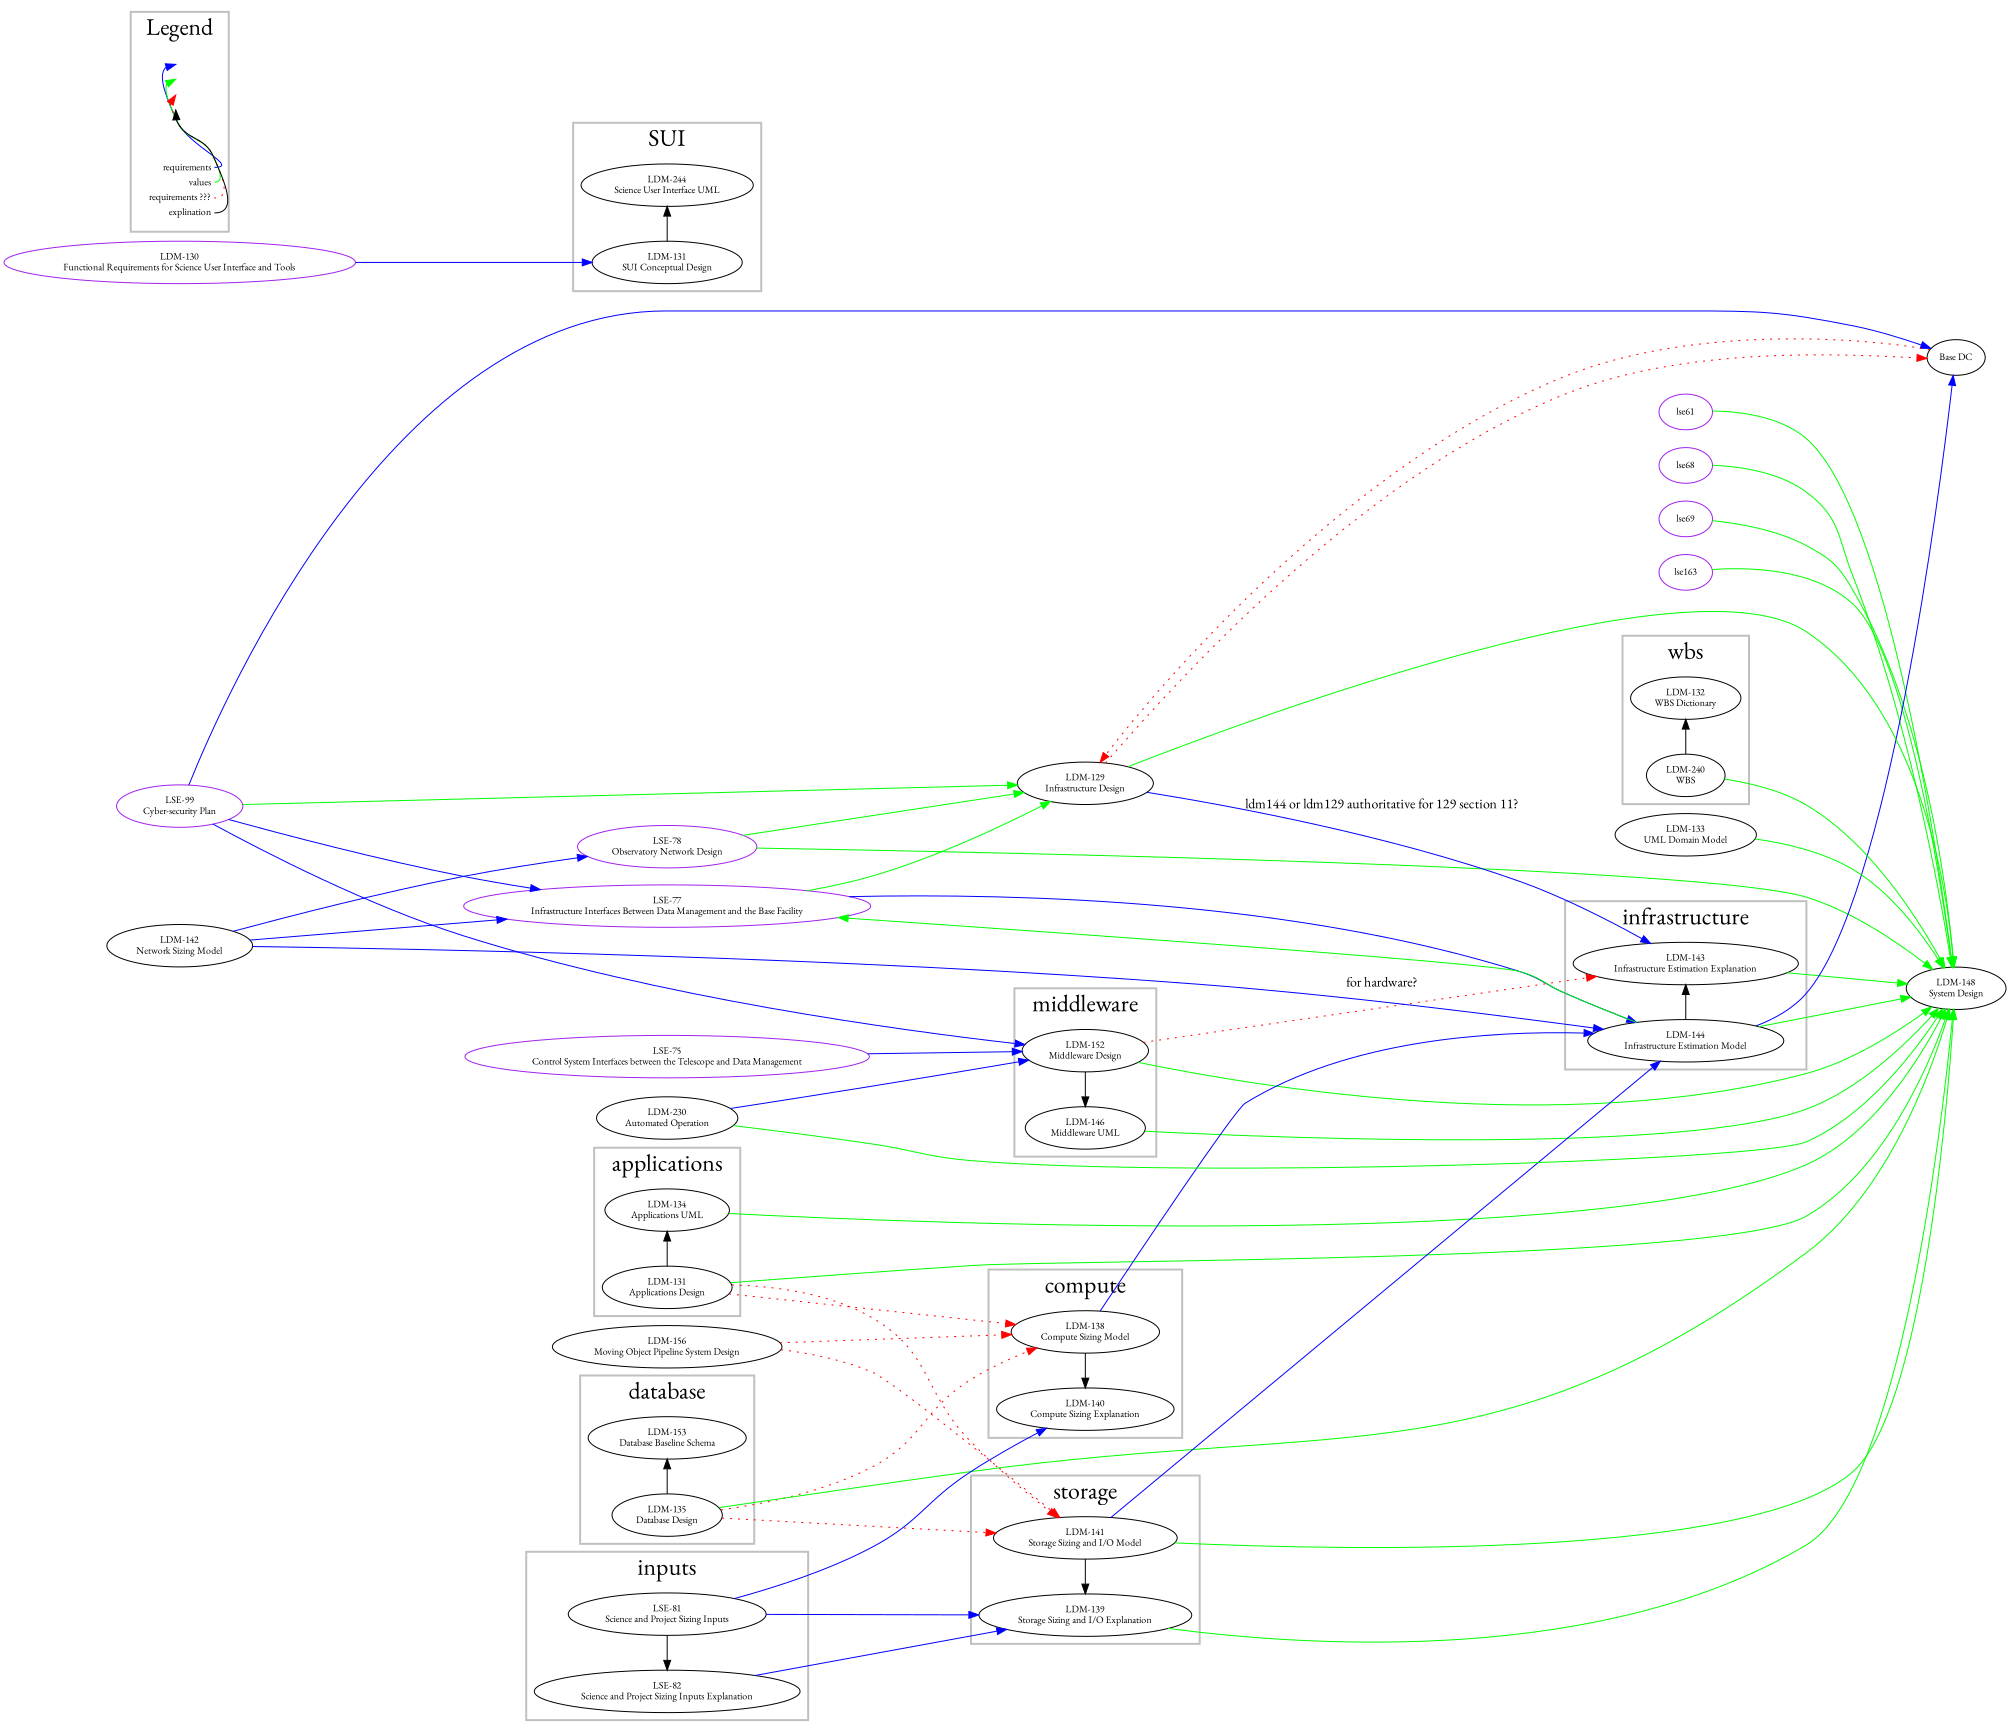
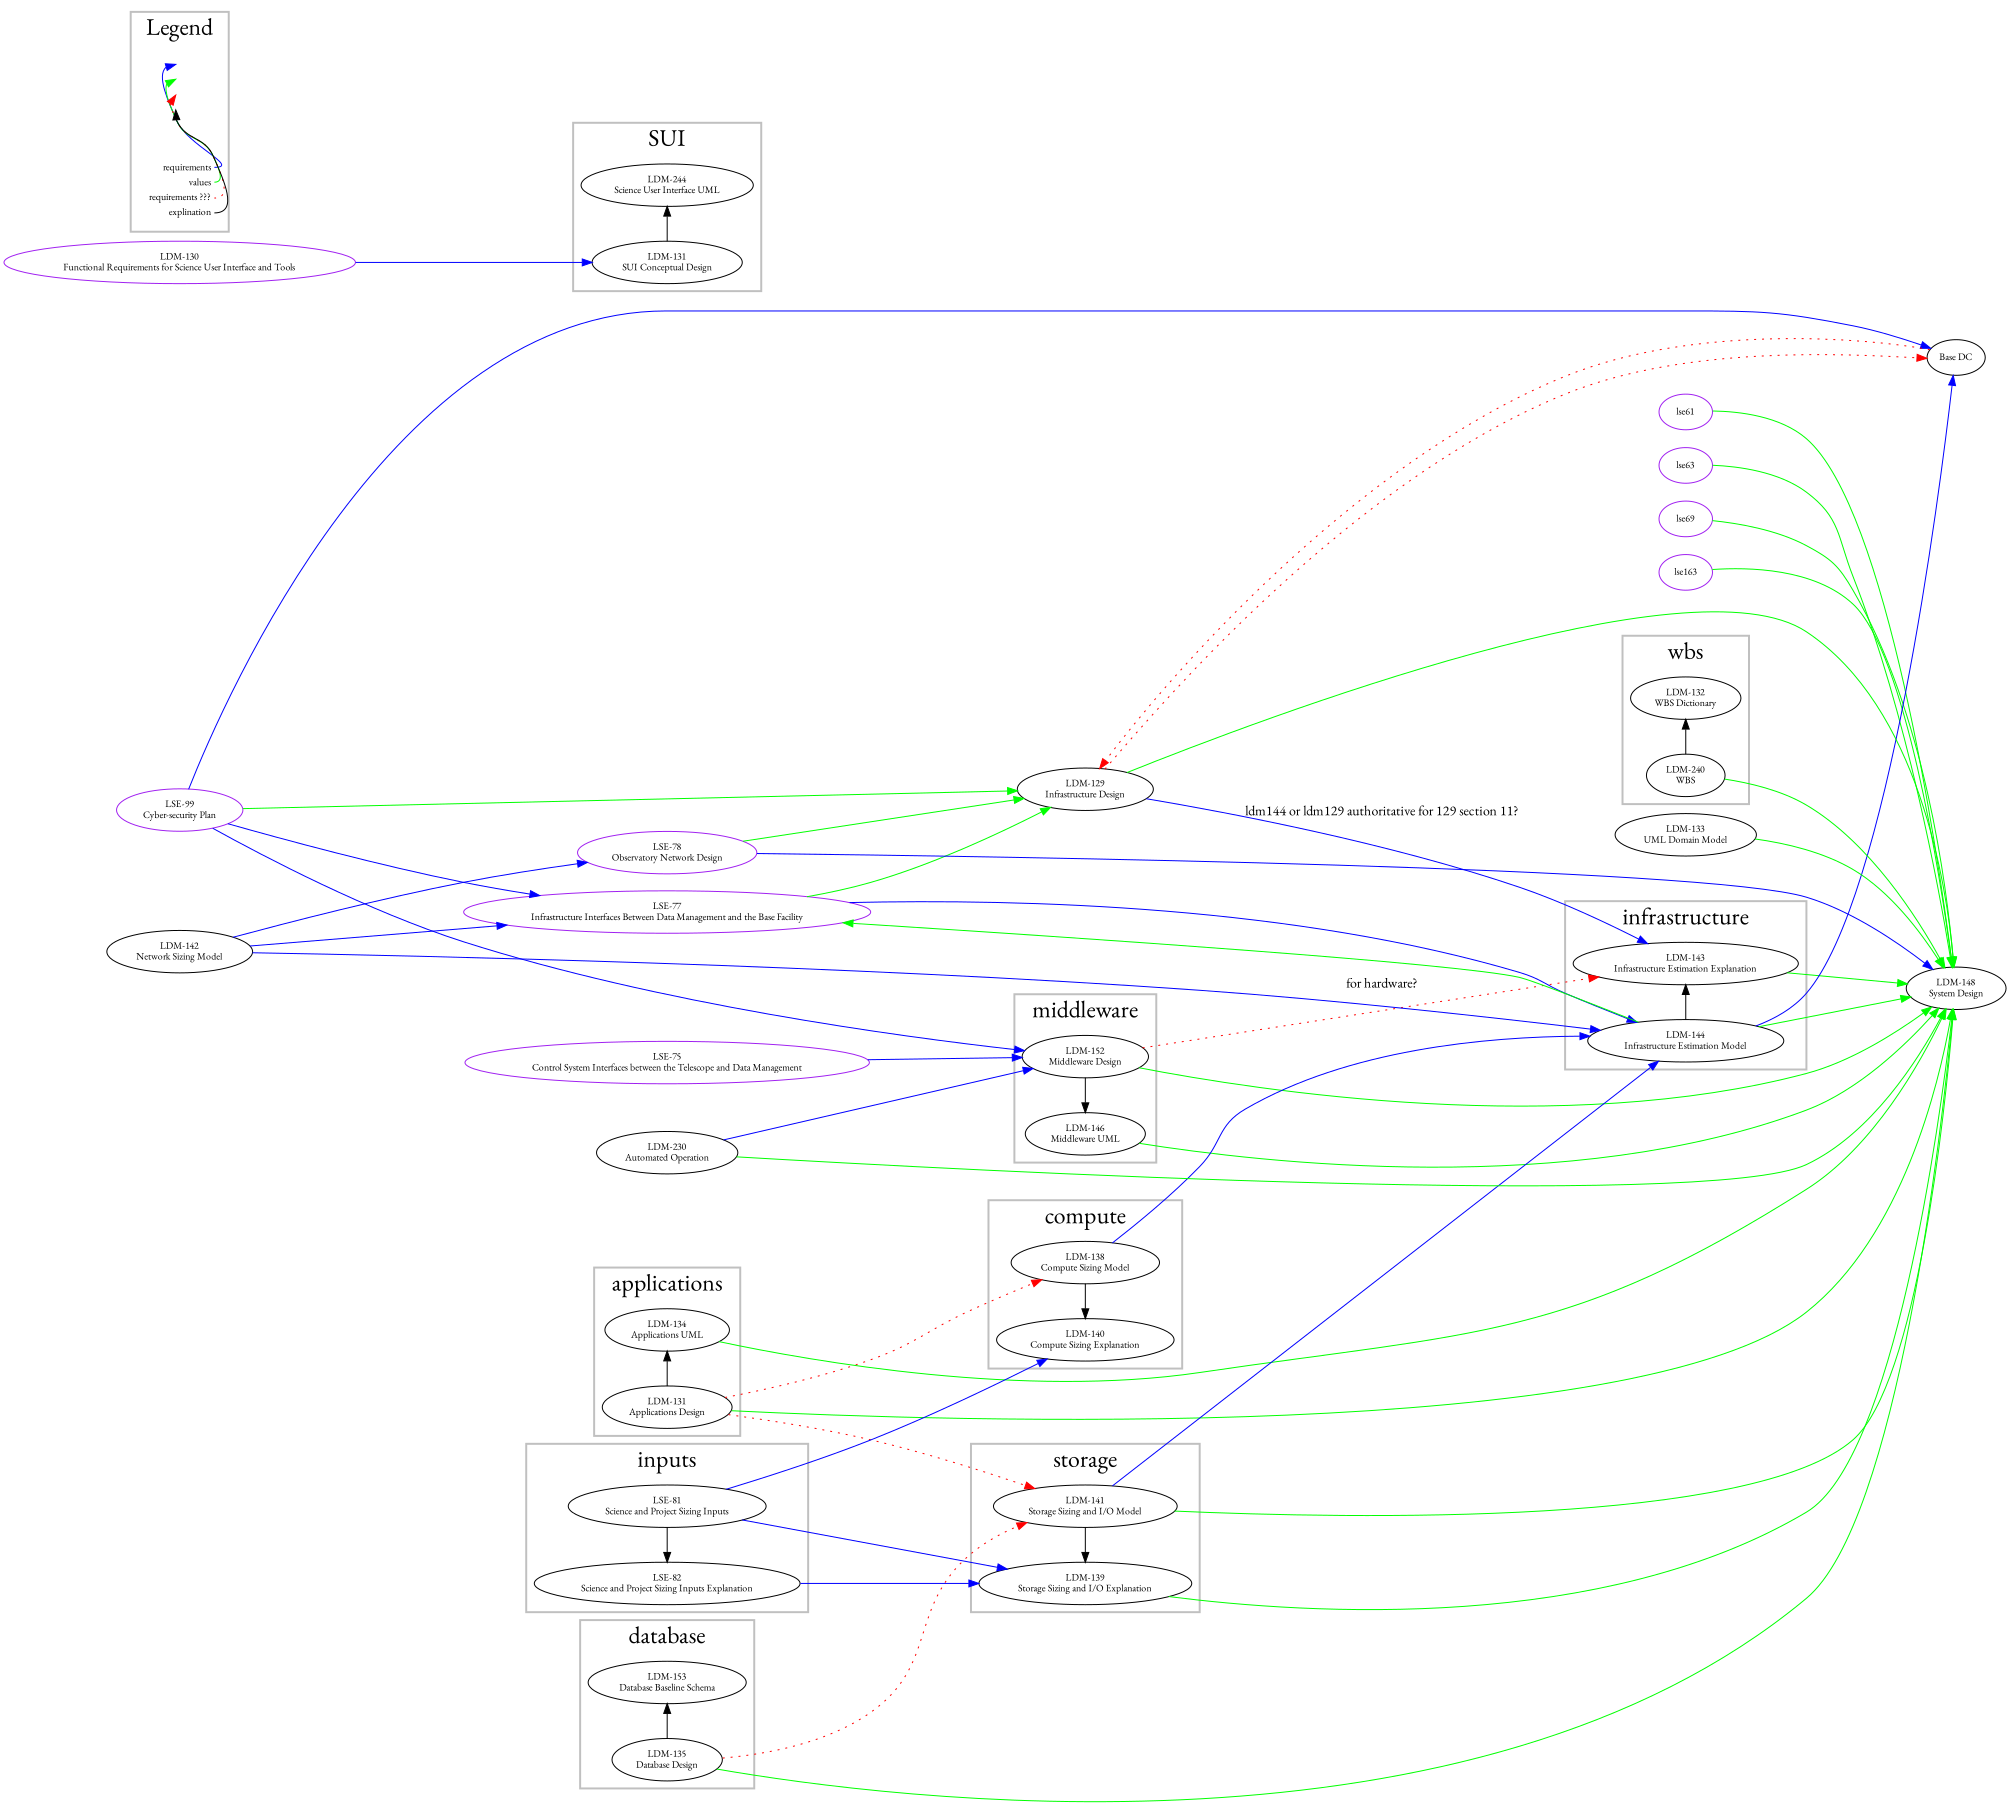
node "lse68": label "lse68" -> "lse63"
edge "LSE-78 Observatory Network Design" -> "LDM-148 System Design": color green -> blue
node "LDM-156 Moving Object Pipeline System Design": removed
edge "LDM-135 Database Design" -> "LDM-138 Compute Sizing Model": removed
